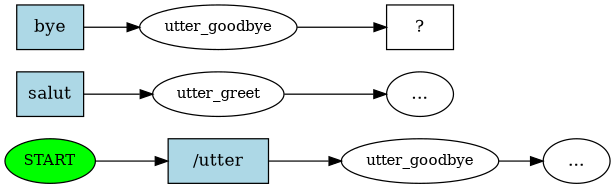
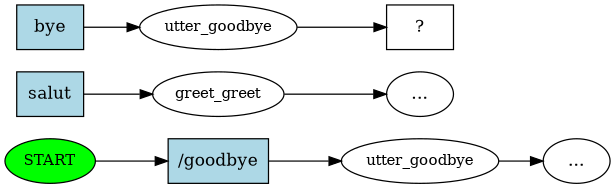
node "utter_greet": label "utter_greet" -> "greet_greet"
node "/utter": label "/utter" -> "/goodbye"
